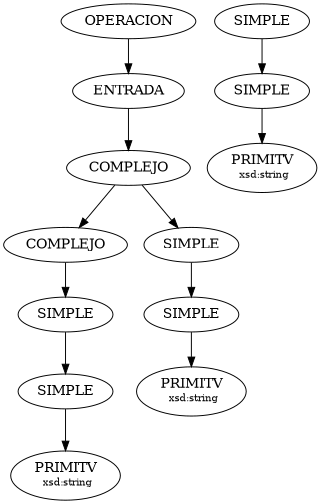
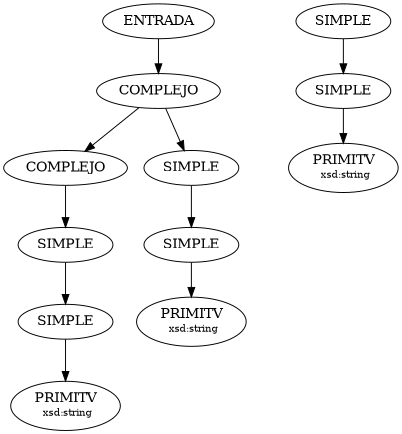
node "OPERACION": removed
